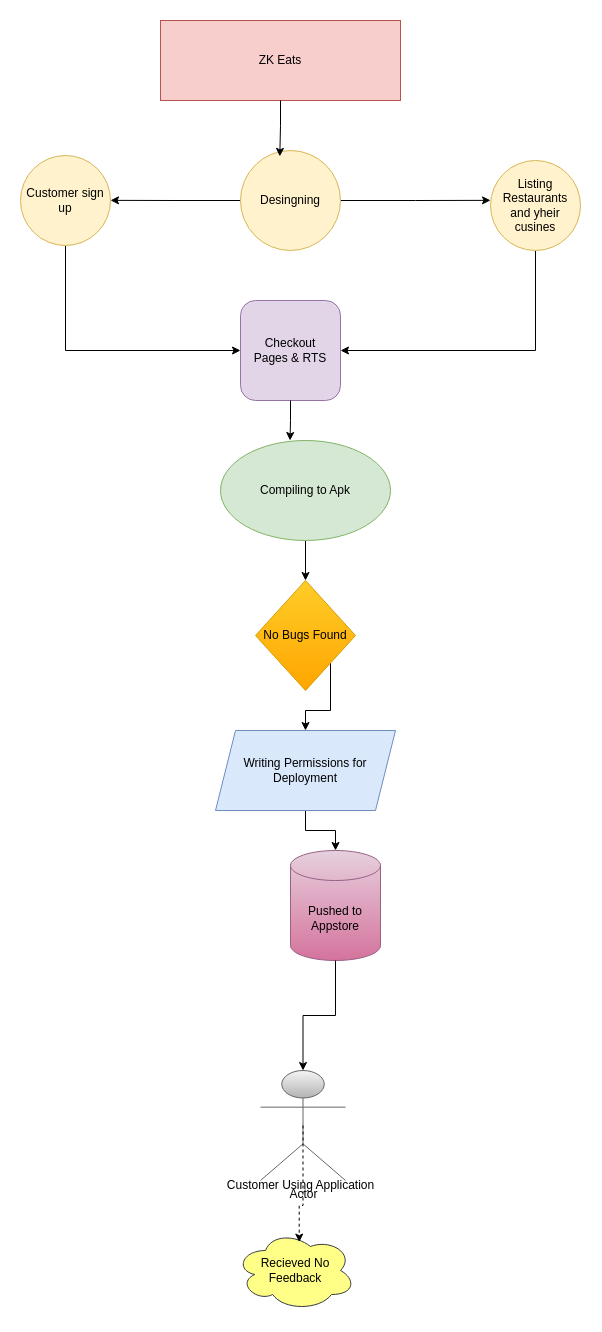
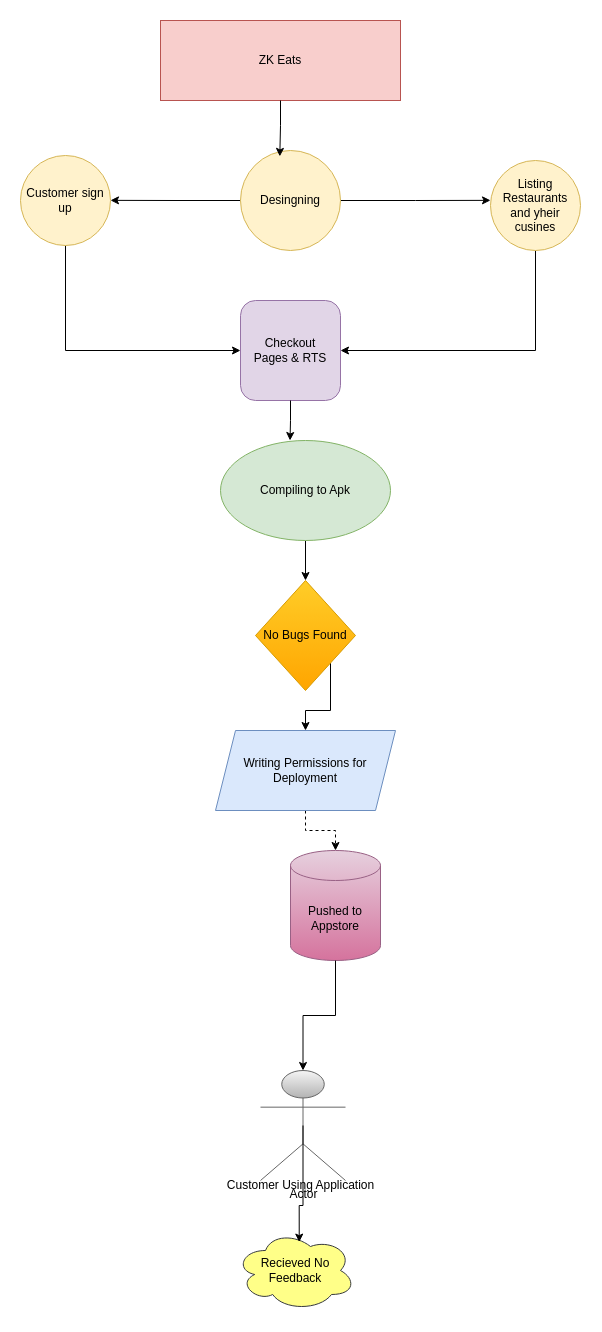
edge "Writing Permissions for Deployment" -> "Pushed to Appstore": style solid -> dashed
edge "Actor" -> "Recieved No Feedback": style dashed -> solid
